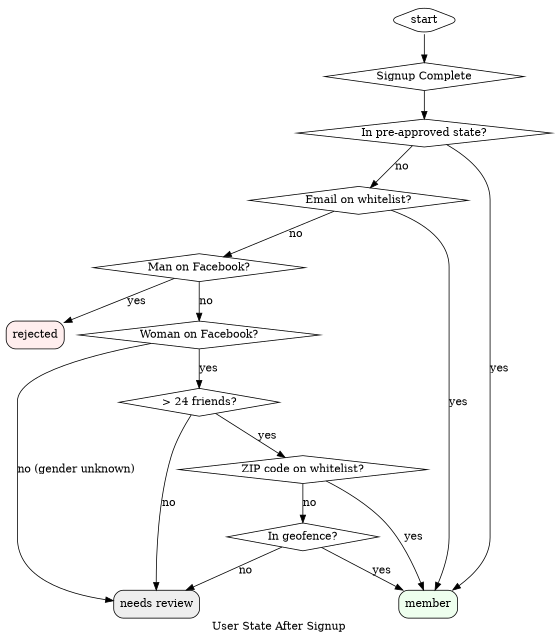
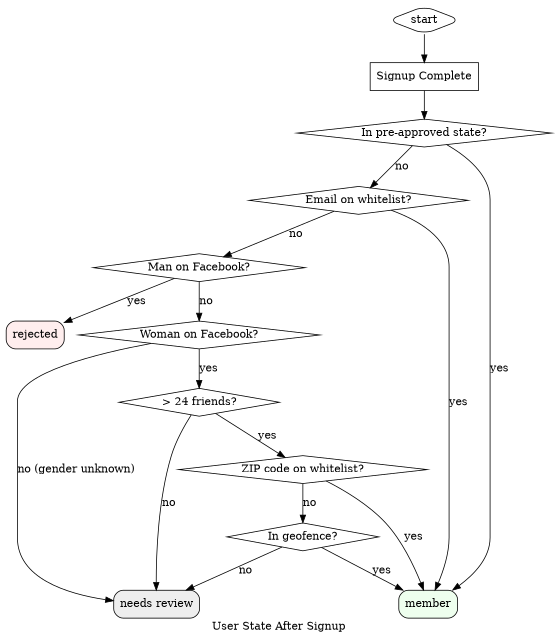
node "Signup Complete": shape diamond -> box
